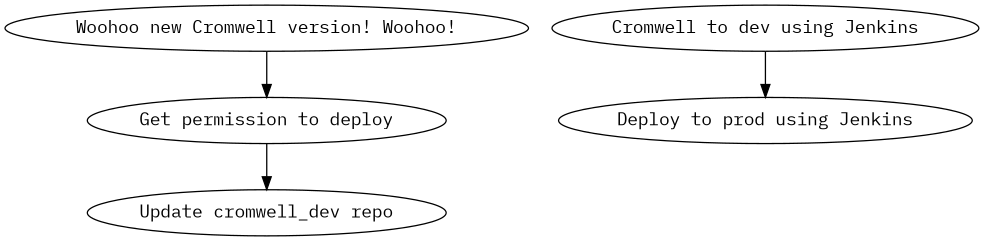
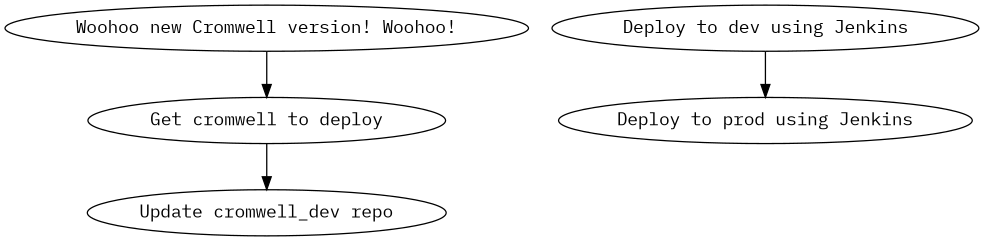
node "Cromwell to dev using Jenkins": label "Cromwell to dev using Jenkins" -> "Deploy to dev using Jenkins"
node "Get permission to deploy": label "Get permission to deploy" -> "Get cromwell to deploy"
